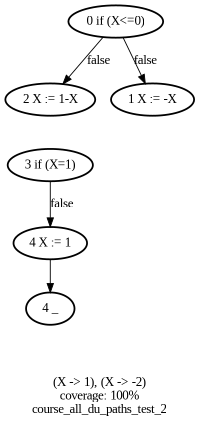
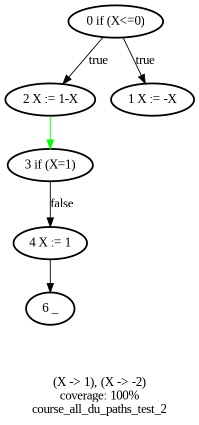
edge "0 if (X<=0)" -> "2 X := 1-X": label "false" -> "true"
edge "0 if (X<=0)" -> "1 X := -X": label "false" -> "true"
edge "2 X := 1-X" -> "3 if (X=1)": added
node "4 _": label "4 _" -> "6 _"
